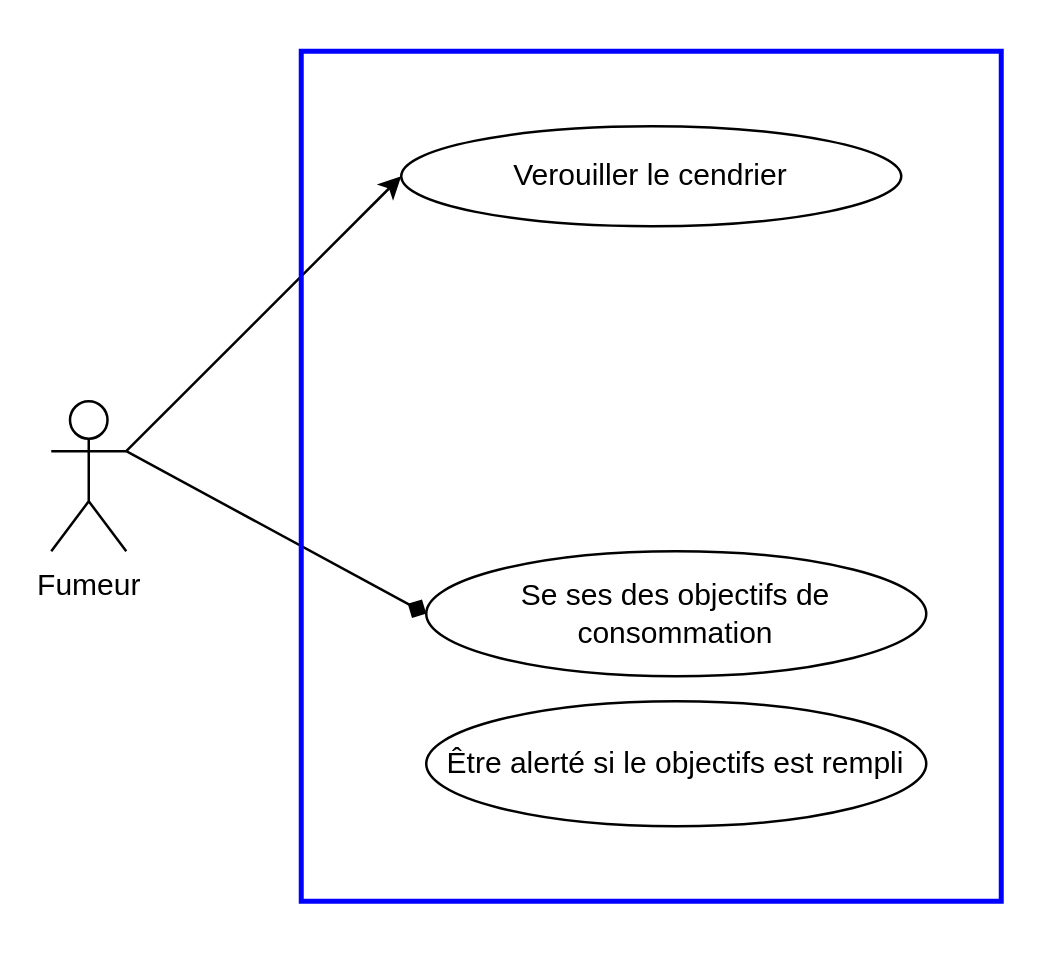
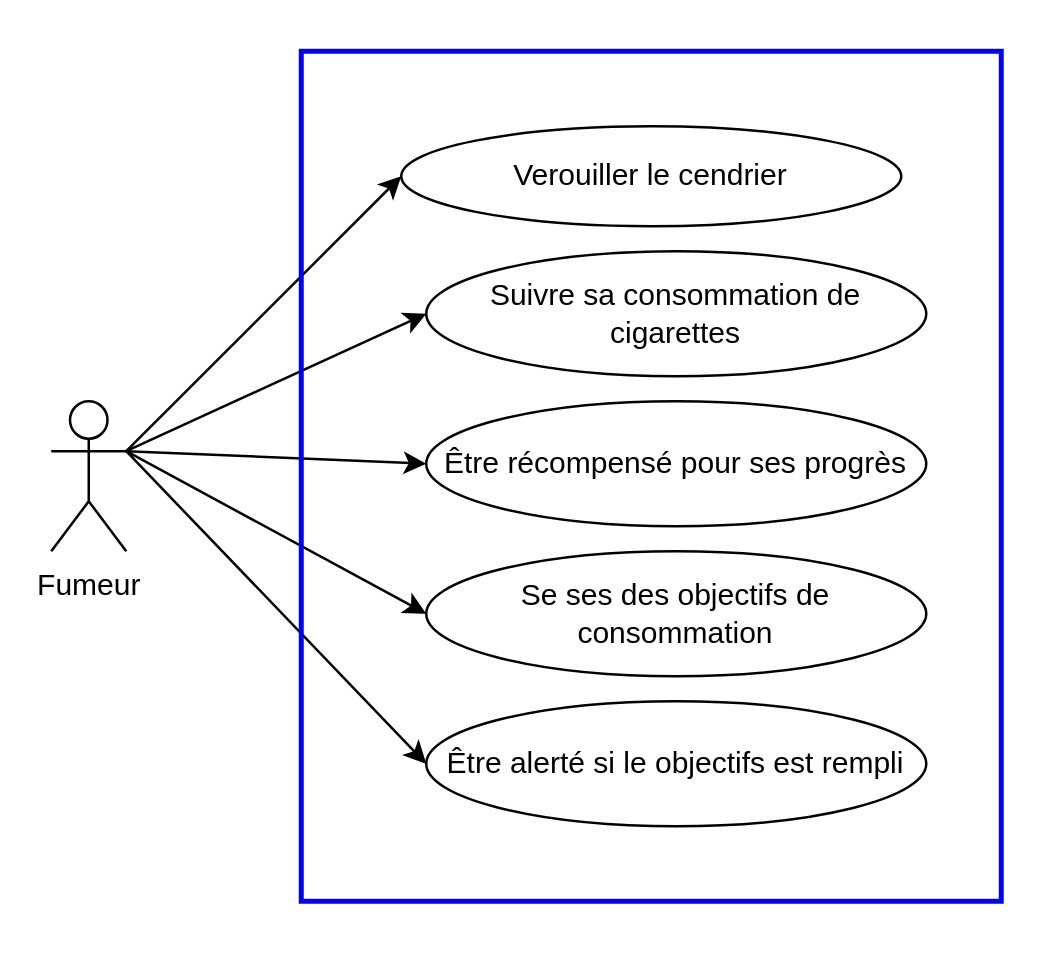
node "Suivre sa consommation de cigarettes": added
edge "Fumeur" -> "Suivre sa consommation de cigarettes": added
edge "Fumeur" -> "Être récompensé pour ses progrès": added
node "Être récompensé pour ses progrès": added
edge "Fumeur" -> "Se ses des objectifs de consommation": arrowhead diamond -> classic
edge "Fumeur" -> "Être alerté si le objectifs est rempli": added
